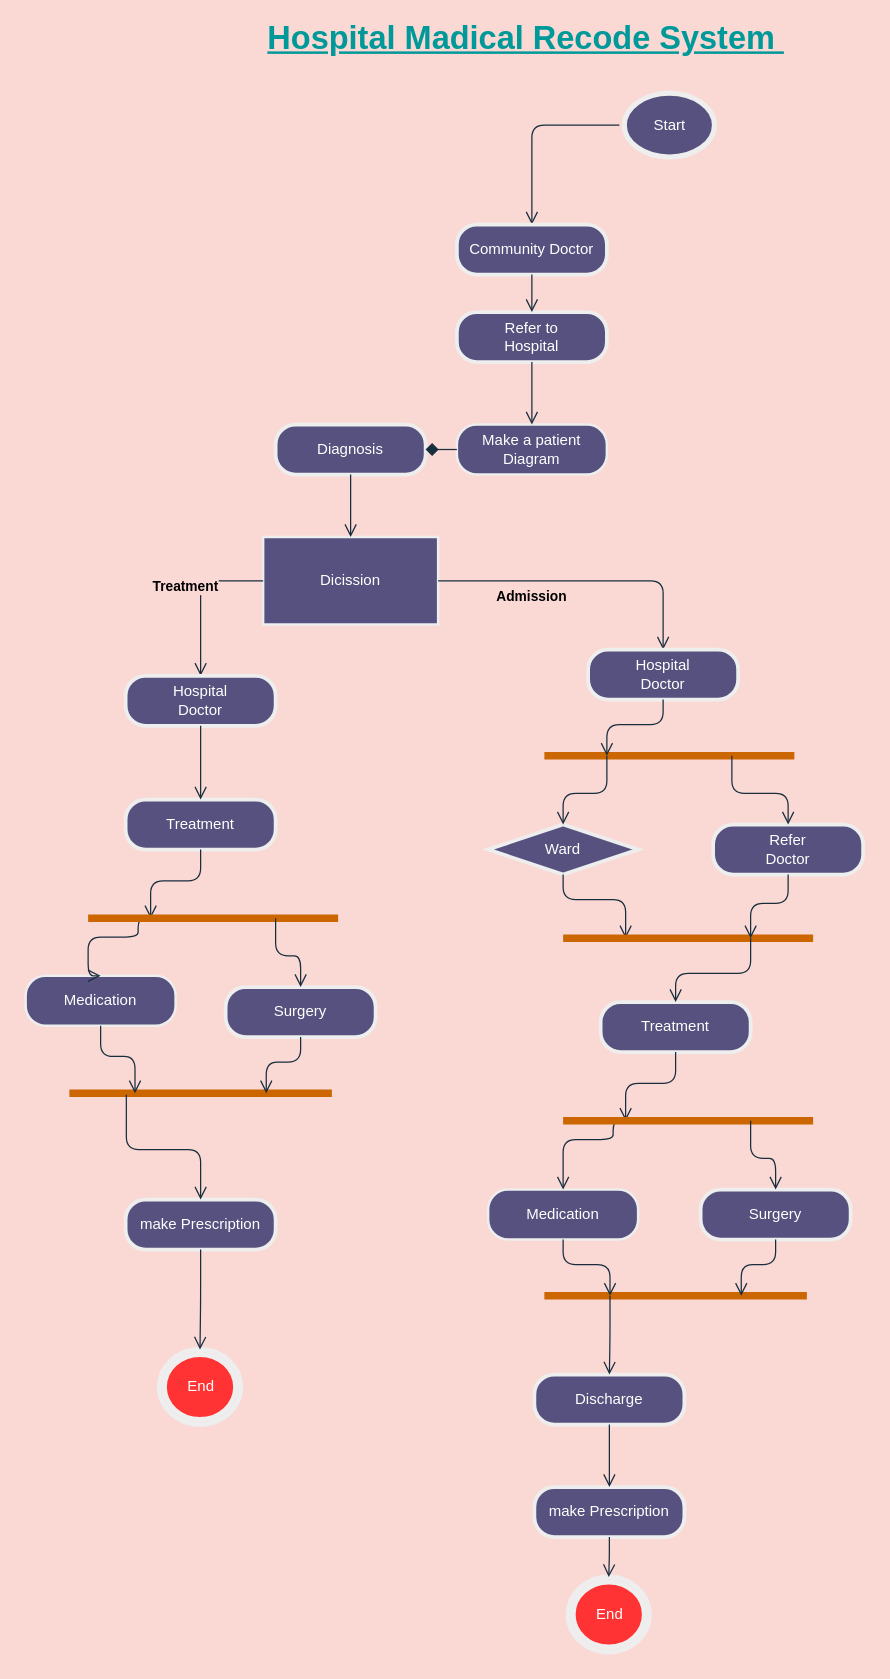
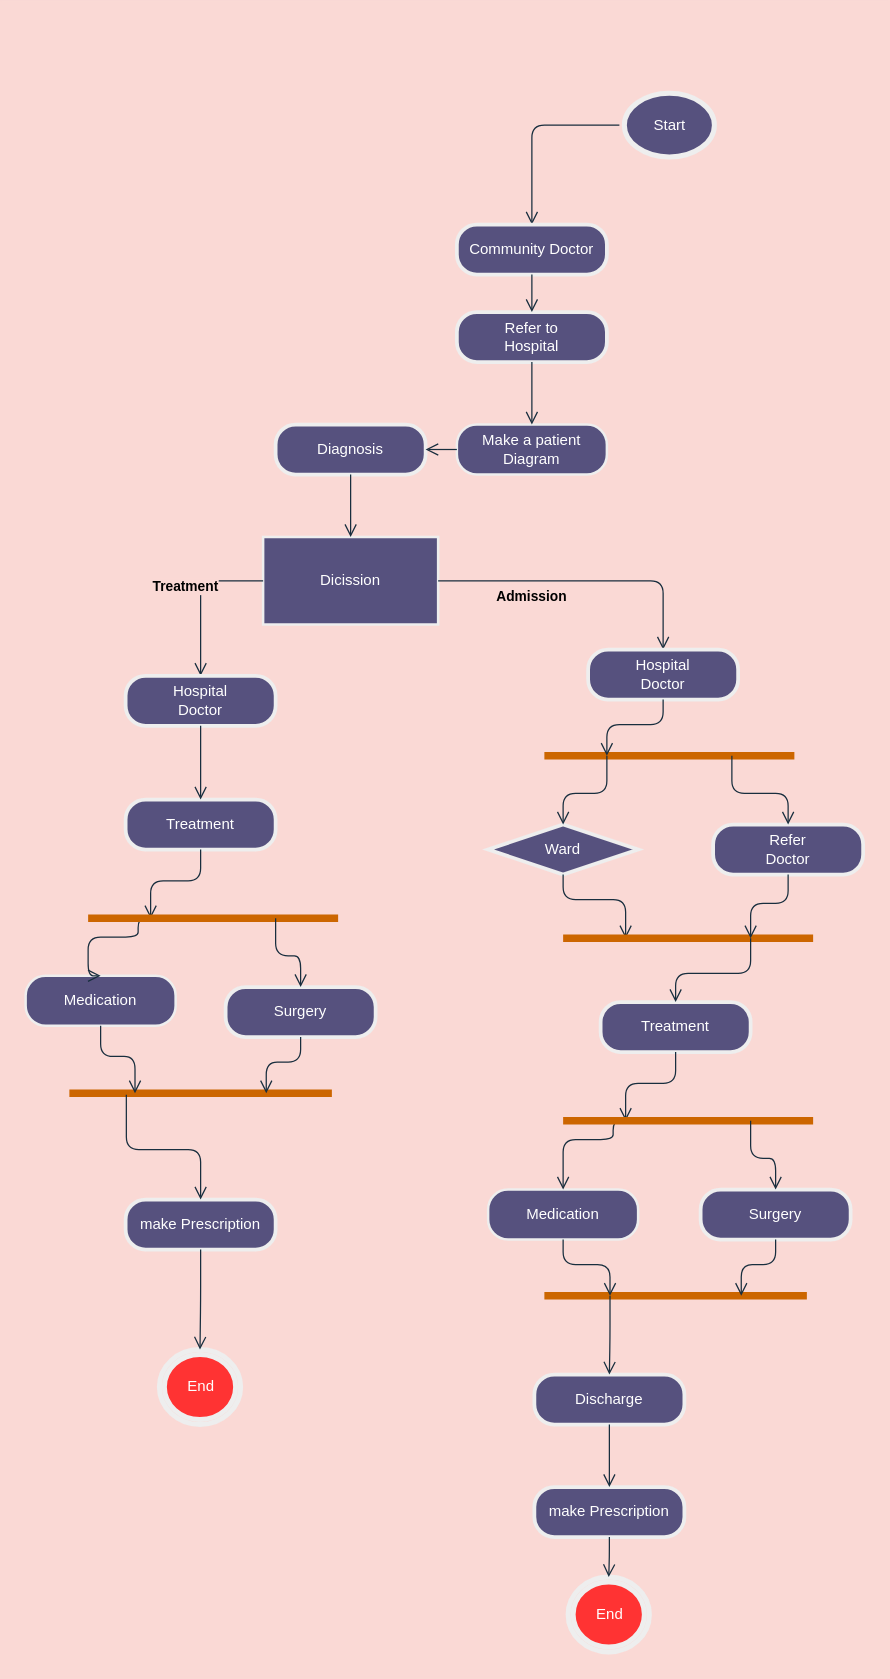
node "Hospital Madical Recode System": removed
edge "Make a patient Diagram" -> "Diagnosis": arrowhead diamond -> open
